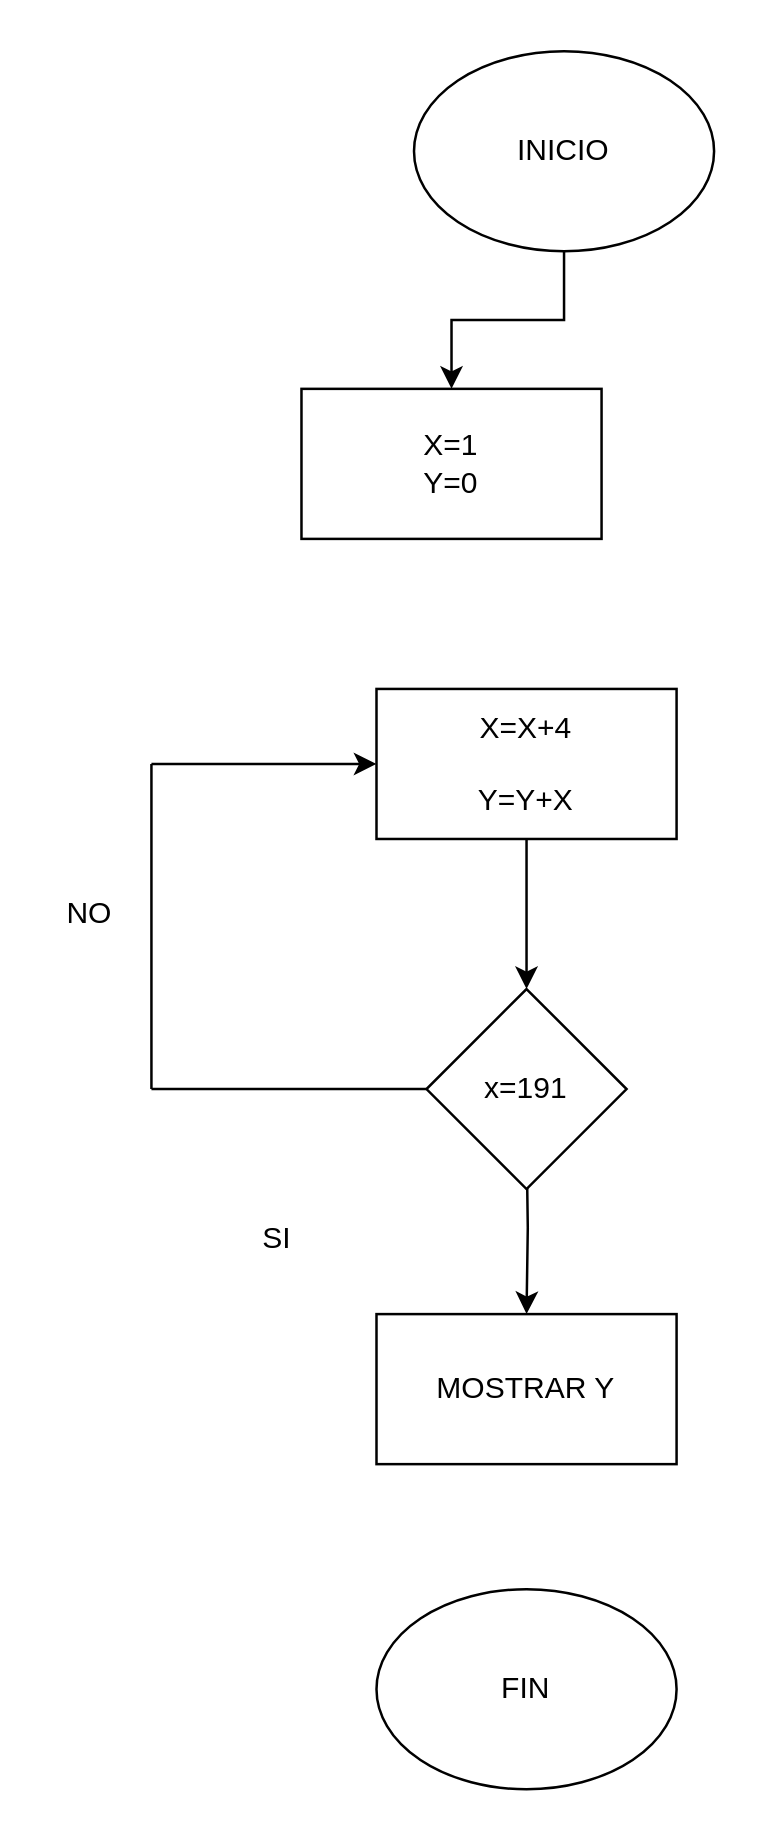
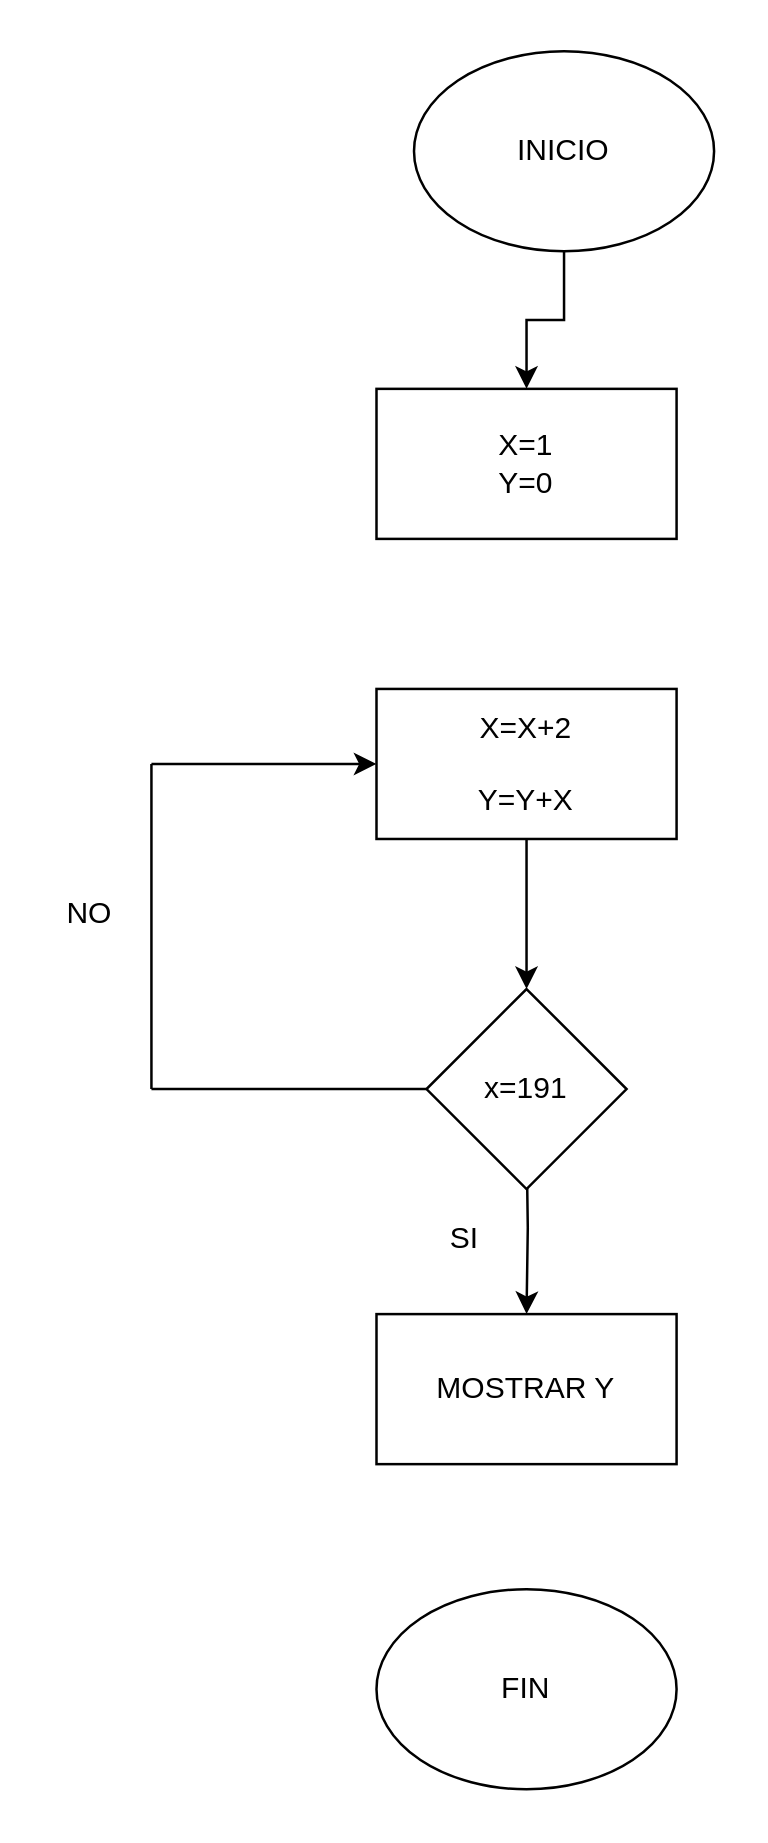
node "X=1 Y=0": moved (451, 464) -> (526, 464)
node "X=X+4 Y=Y+X": label "X=X+4 Y=Y+X" -> "X=X+2 Y=Y+X"
node "SI": moved (276, 1239) -> (464, 1239)
